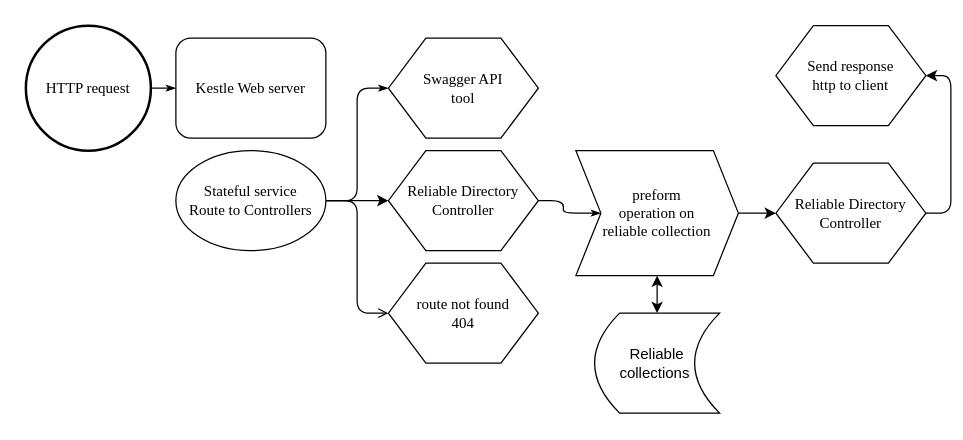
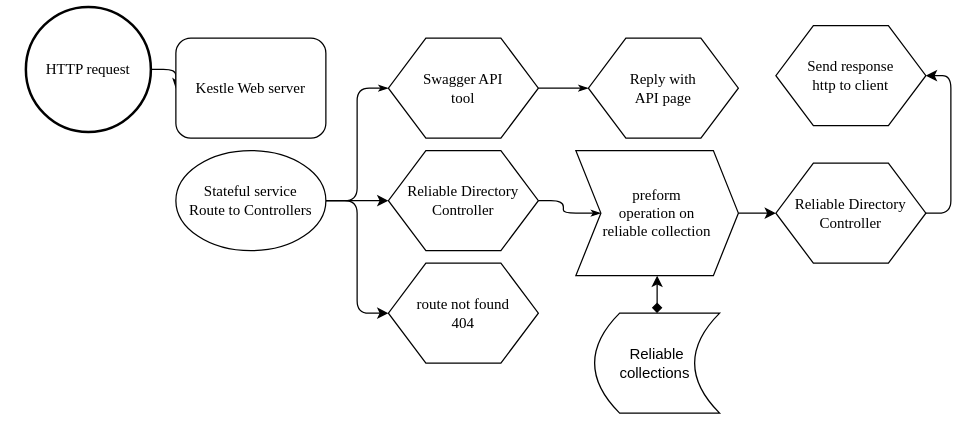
node "HTTP request": moved (88, 88) -> (88, 69)
edge "Swagger API tool" -> "Reply with API page": added
node "Reply with API page": added
edge "preform operation on reliable collection" -- "Reliable collections": arrowhead classic -> diamond
edge "Stateful service Route to Controllers" -> "route not found 404": arrowhead open -> classic
